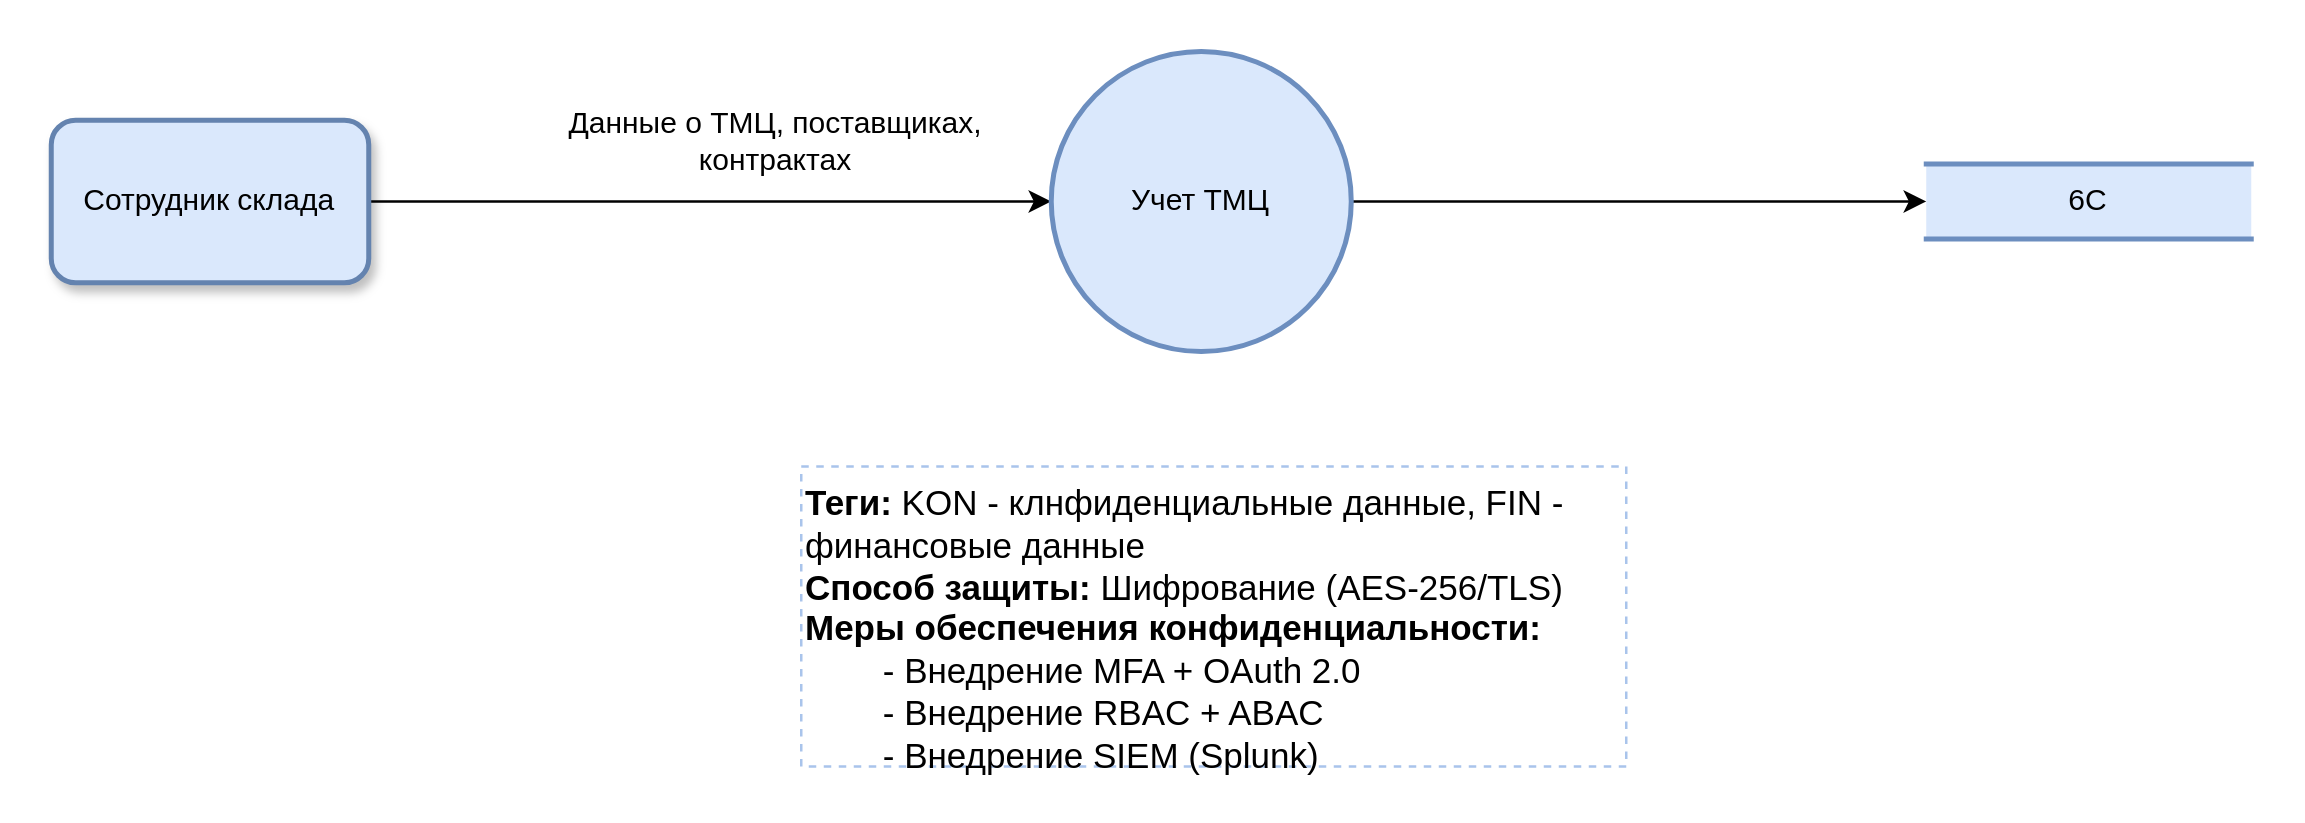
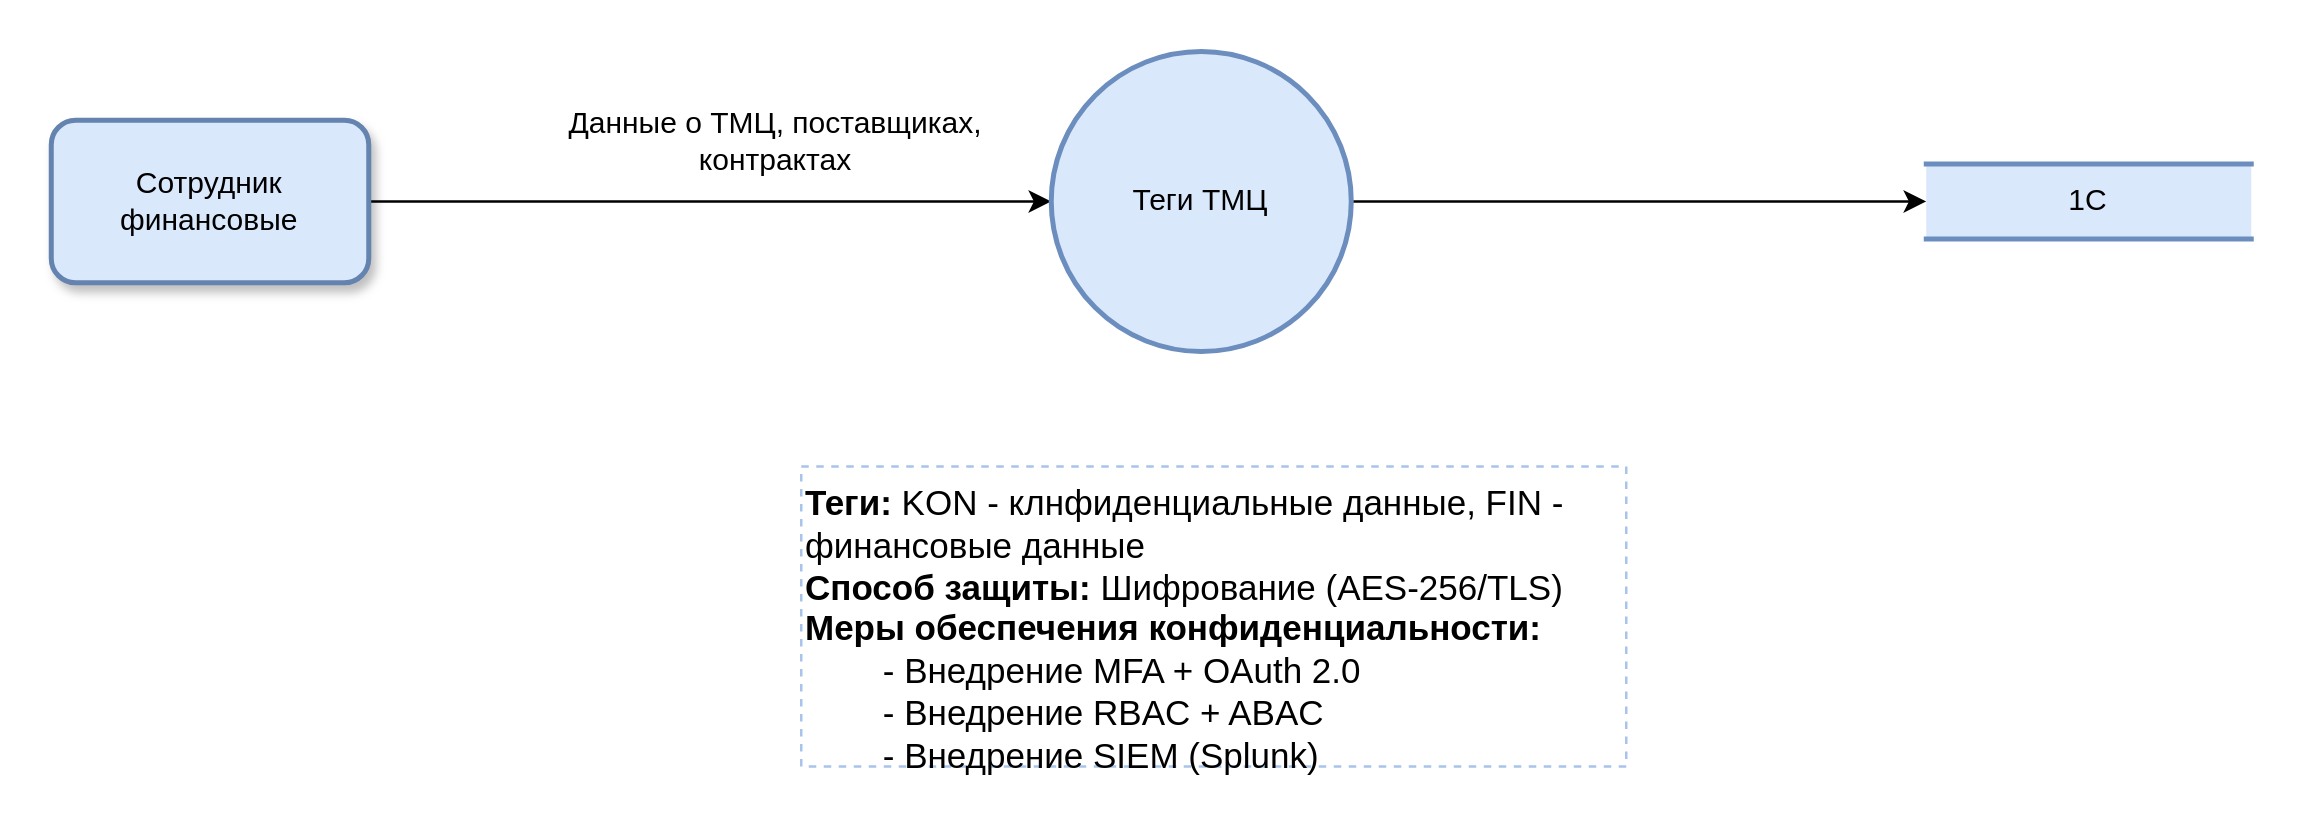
node "Сотрудник склада": label "Сотрудник склада" -> "Сотрудник финансовые"
node "Учет ТМЦ": label "Учет ТМЦ" -> "Теги ТМЦ"
node "6С": label "6С" -> "1С"
